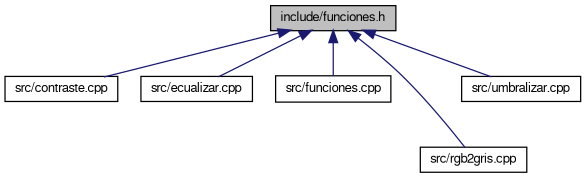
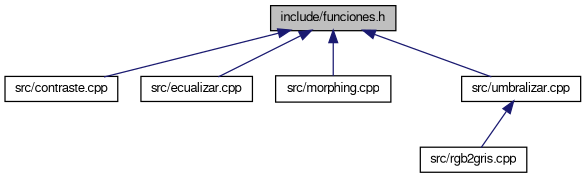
node "src/funciones.cpp": label "src/funciones.cpp" -> "src/morphing.cpp"
edge "src/rgb2gris.cpp" -> "include/funciones.h": now "src/rgb2gris.cpp" -> "src/umbralizar.cpp"
